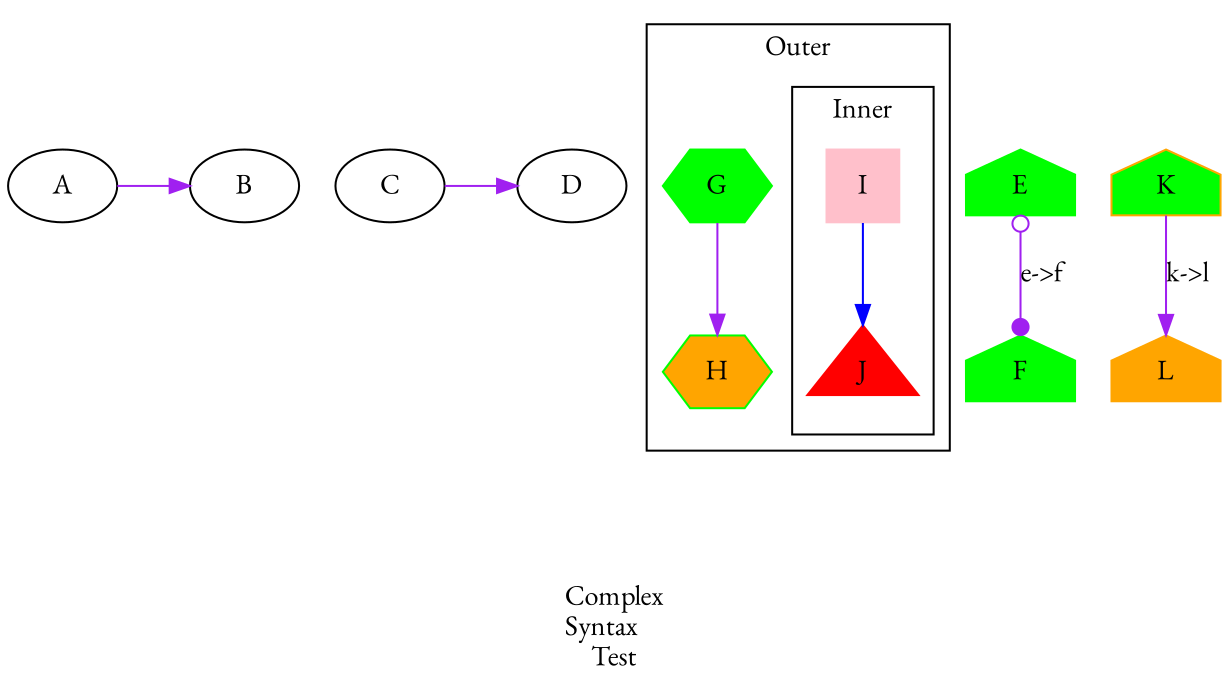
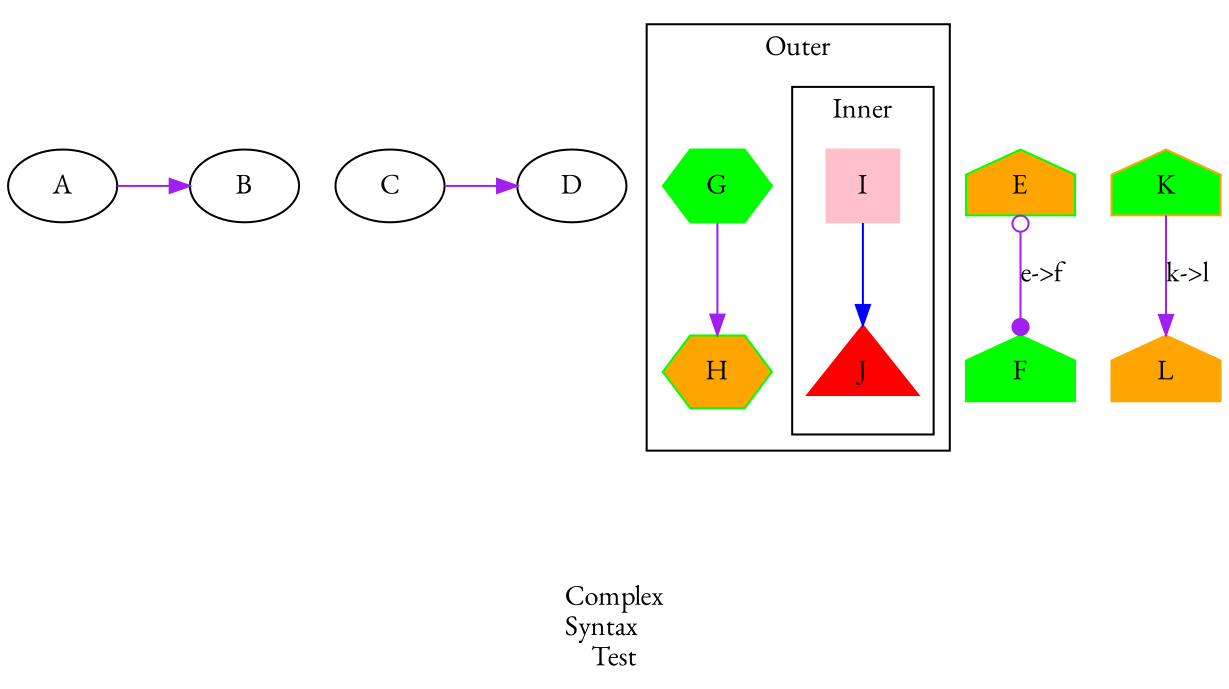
node "E": fillcolor green -> orange
